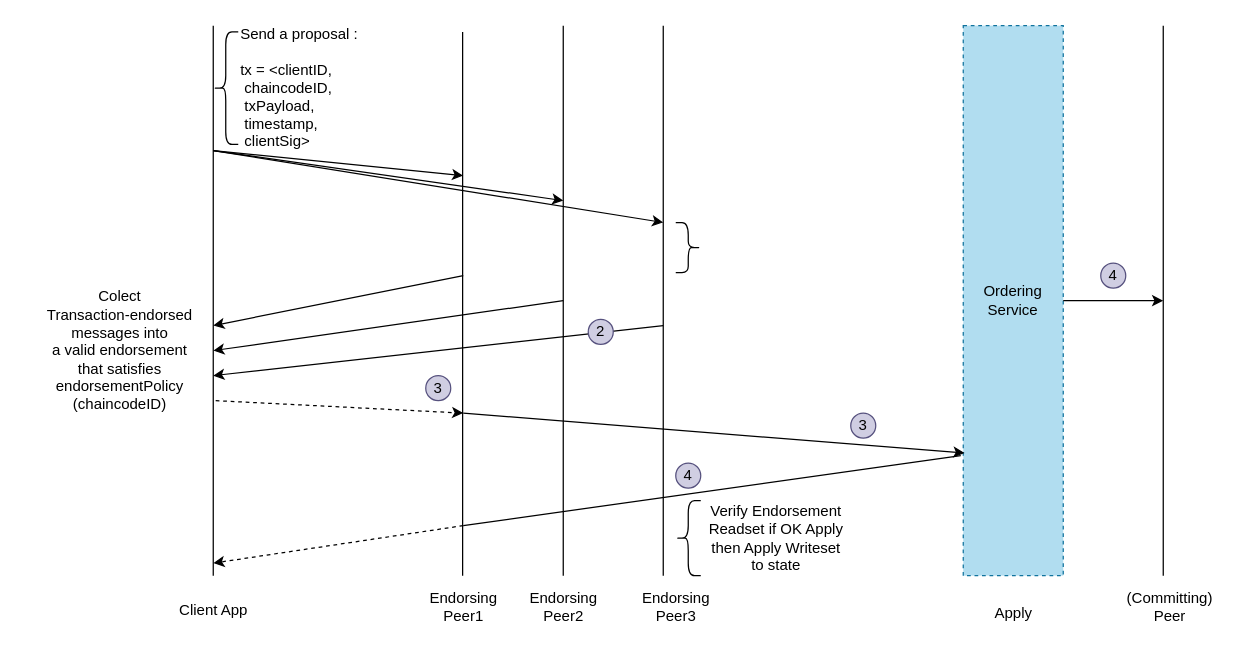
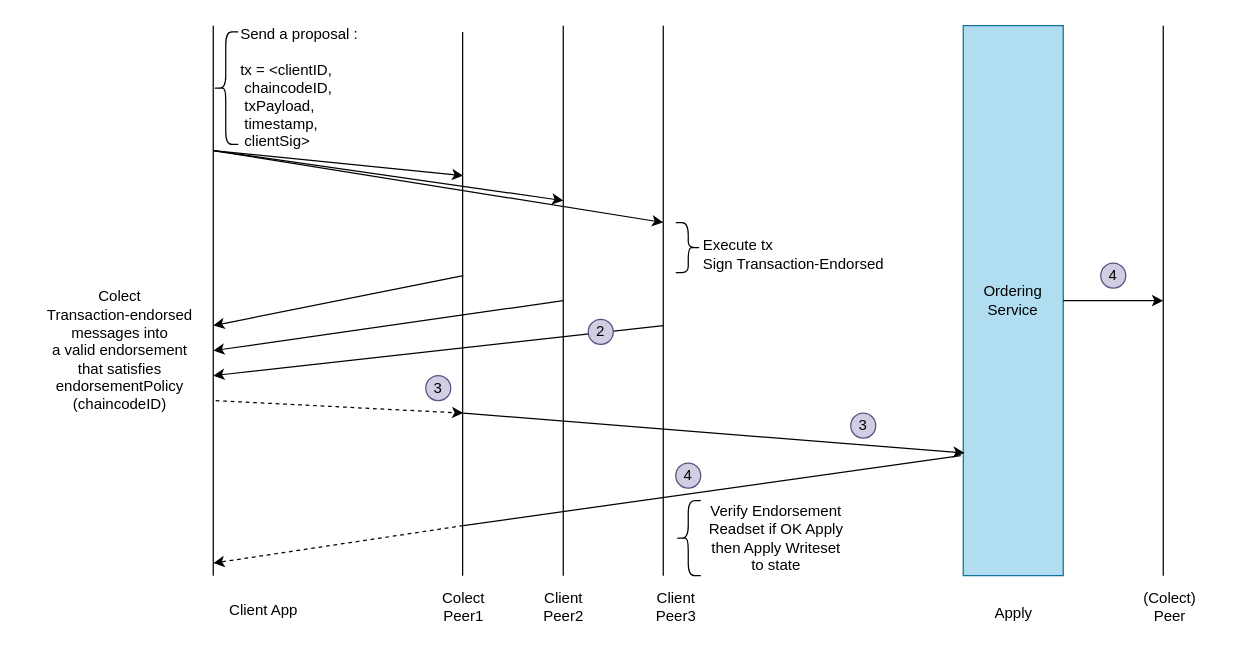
node "Execute tx Sign Transaction-Endorsed": added
node "Ordering Service": style dashed -> solid
node "Endorsing Peer1": label "Endorsing Peer1" -> "Colect Peer1"
node "Endorsing Peer2": label "Endorsing Peer2" -> "Client Peer2"
node "Endorsing Peer3": label "Endorsing Peer3" -> "Client Peer3"
node "(Committing) Peer": label "(Committing) Peer" -> "(Colect) Peer"
node "Client App": moved (213, 619) -> (263, 619)
